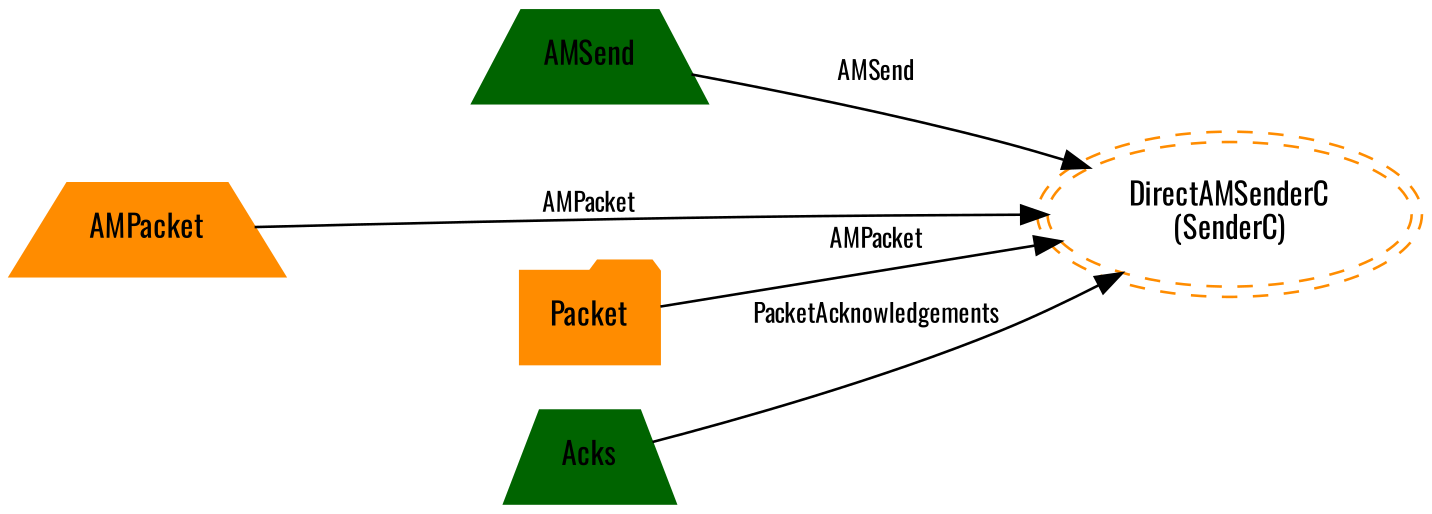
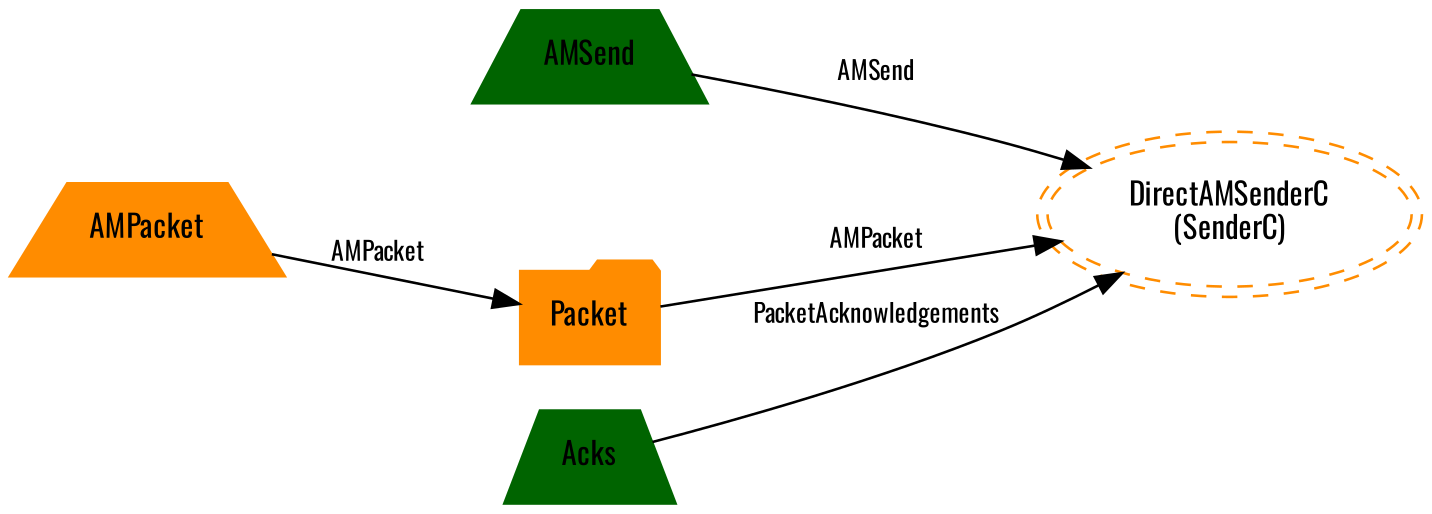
edge "AMPacket" -> "DirectAMSenderC (SenderC)": now "AMPacket" -> "Packet"
